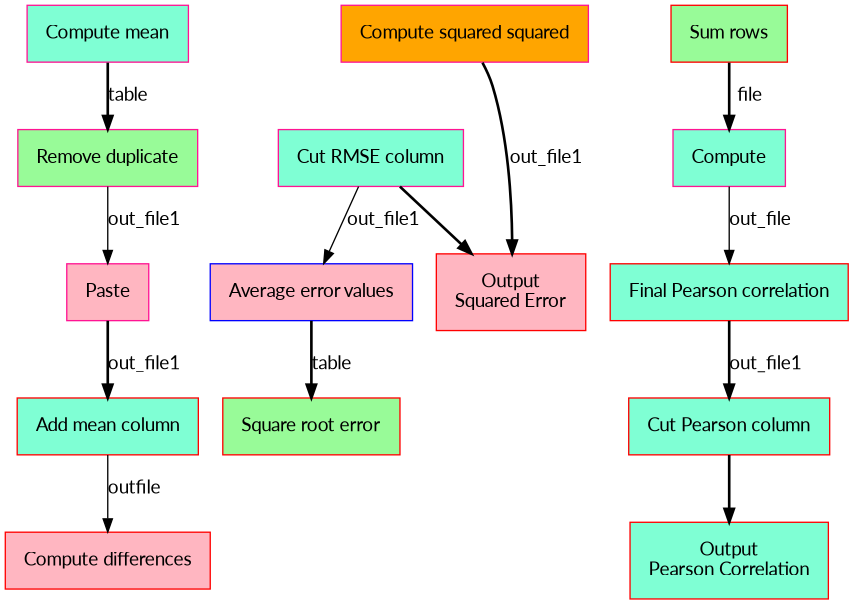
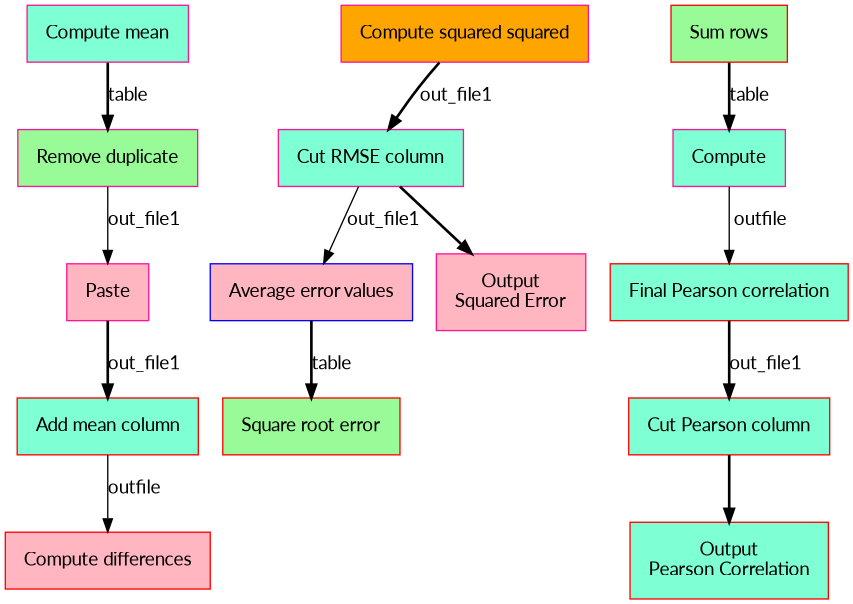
edge "Sum rows" -> "Compute": label "file" -> "table"
edge "Compute squared squared" -> "Output Squared Error": now "Compute squared squared" -> "Cut RMSE column"
edge "Compute" -> "Final Pearson correlation": label "out_file" -> "outfile"
node "Output Squared Error": color red -> deeppink
